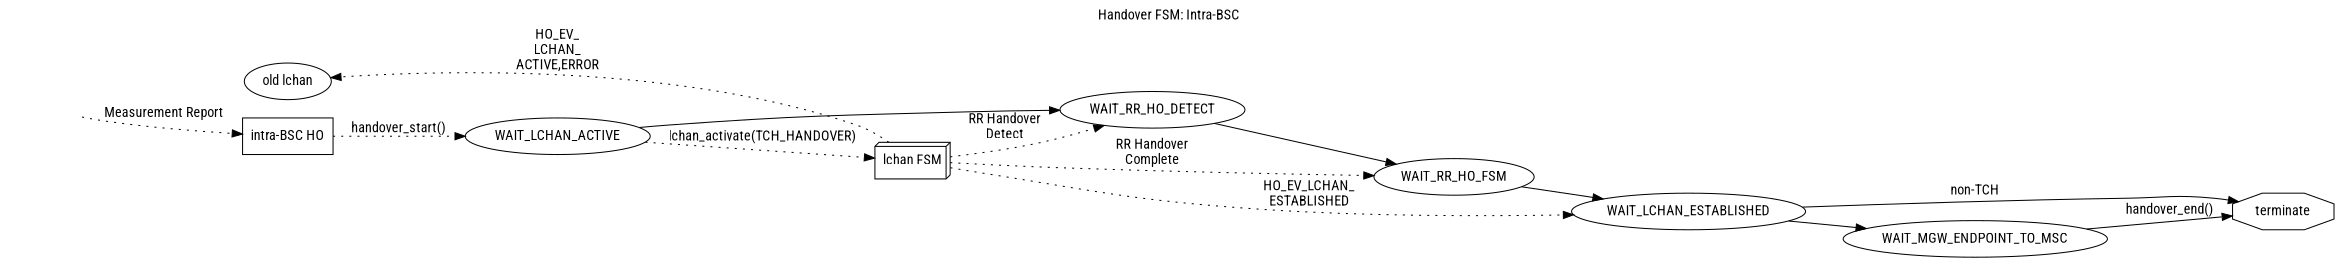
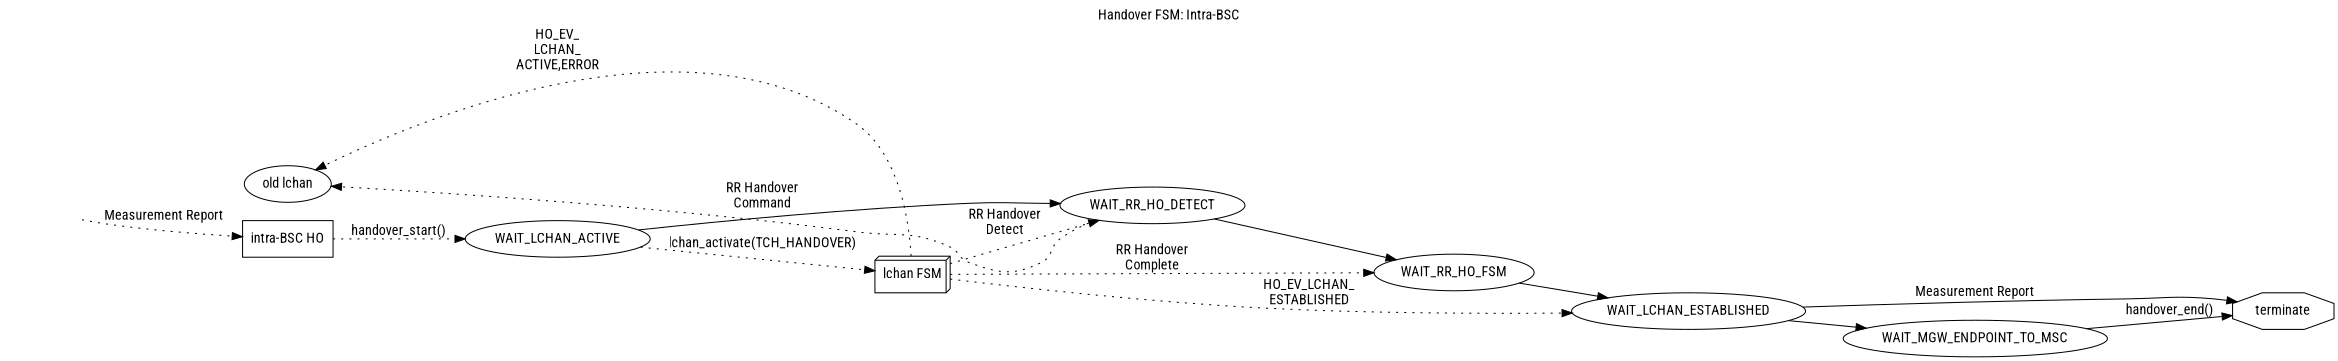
edge "WAIT_LCHAN_ESTABLISHED" -> "terminate": label "non-TCH" -> "Measurement Report"
edge "WAIT_RR_HO_DETECT" -> "old lchan": added, label "RR Handover Command"
